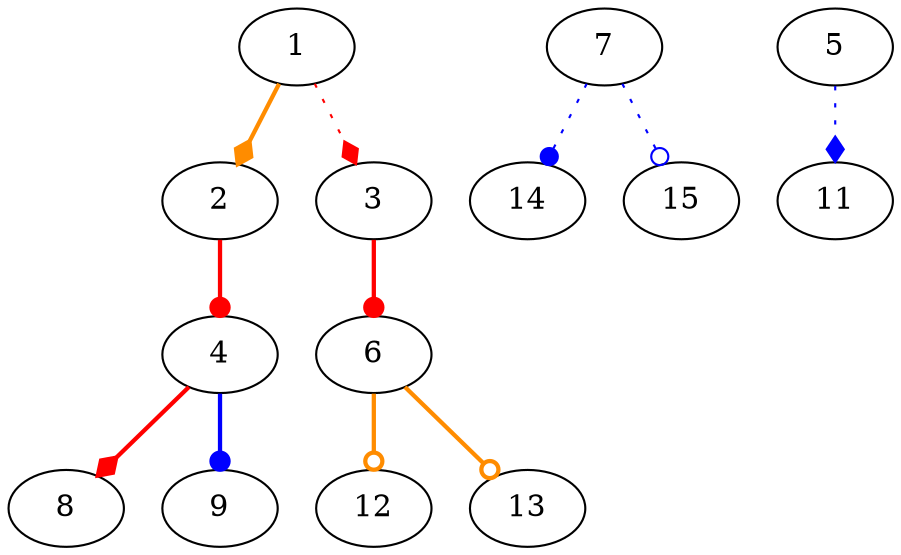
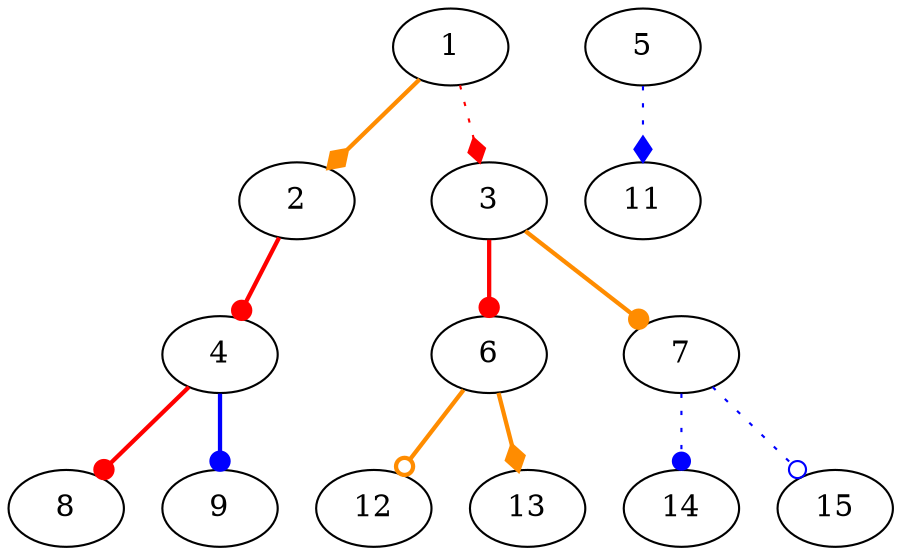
edge "3" -> "7": added
edge "4" -> "8": arrowhead diamond -> dot
edge "6" -> "13": arrowhead odot -> diamond
